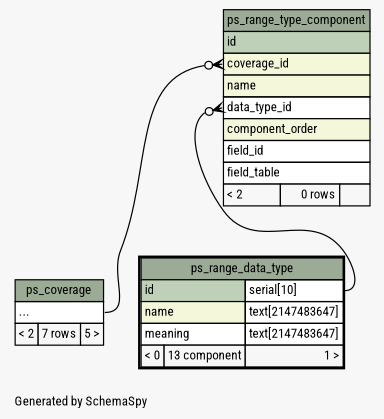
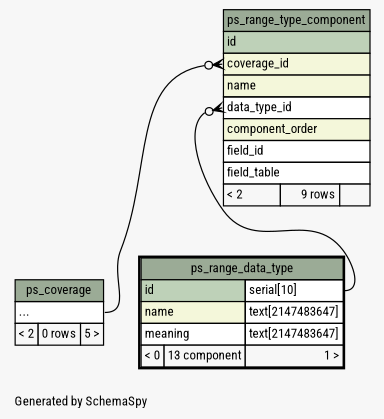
node "ps_range_type_component": text "0 rows" -> "9 rows"
node "ps_coverage": text "7 rows" -> "0 rows"
